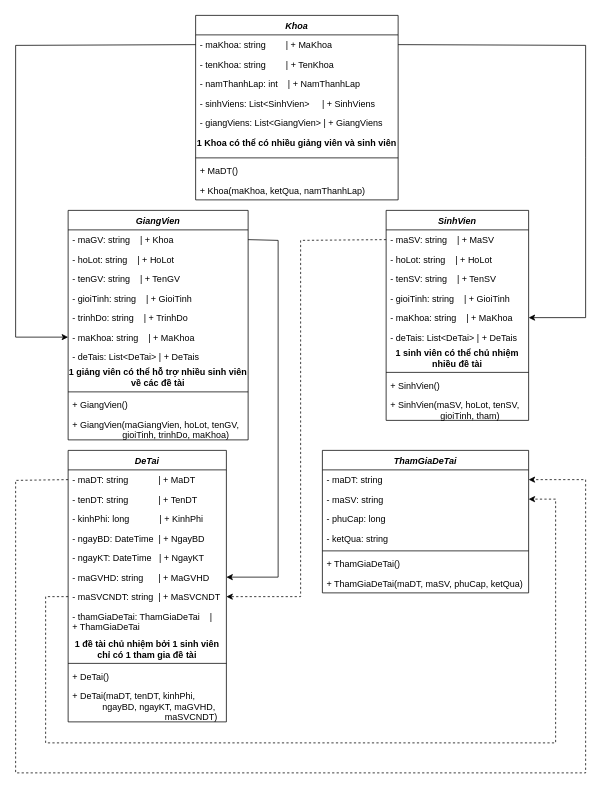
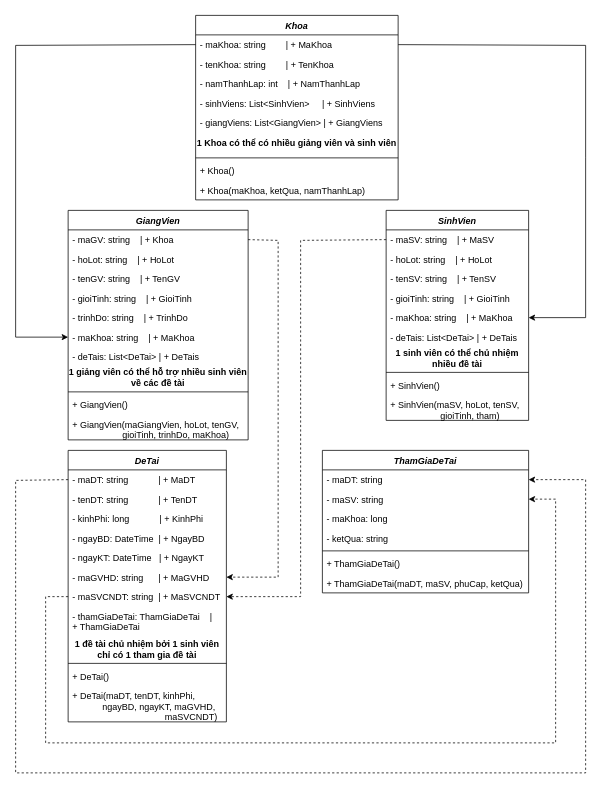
node "+ MaDT()": label "+ MaDT()" -> "+ Khoa()"
edge "- maGV: string | + Khoa" -> "- maGVHD: string | + MaGVHD": style solid -> dashed
node "- phuCap: long": label "- phuCap: long" -> "- maKhoa: long"
